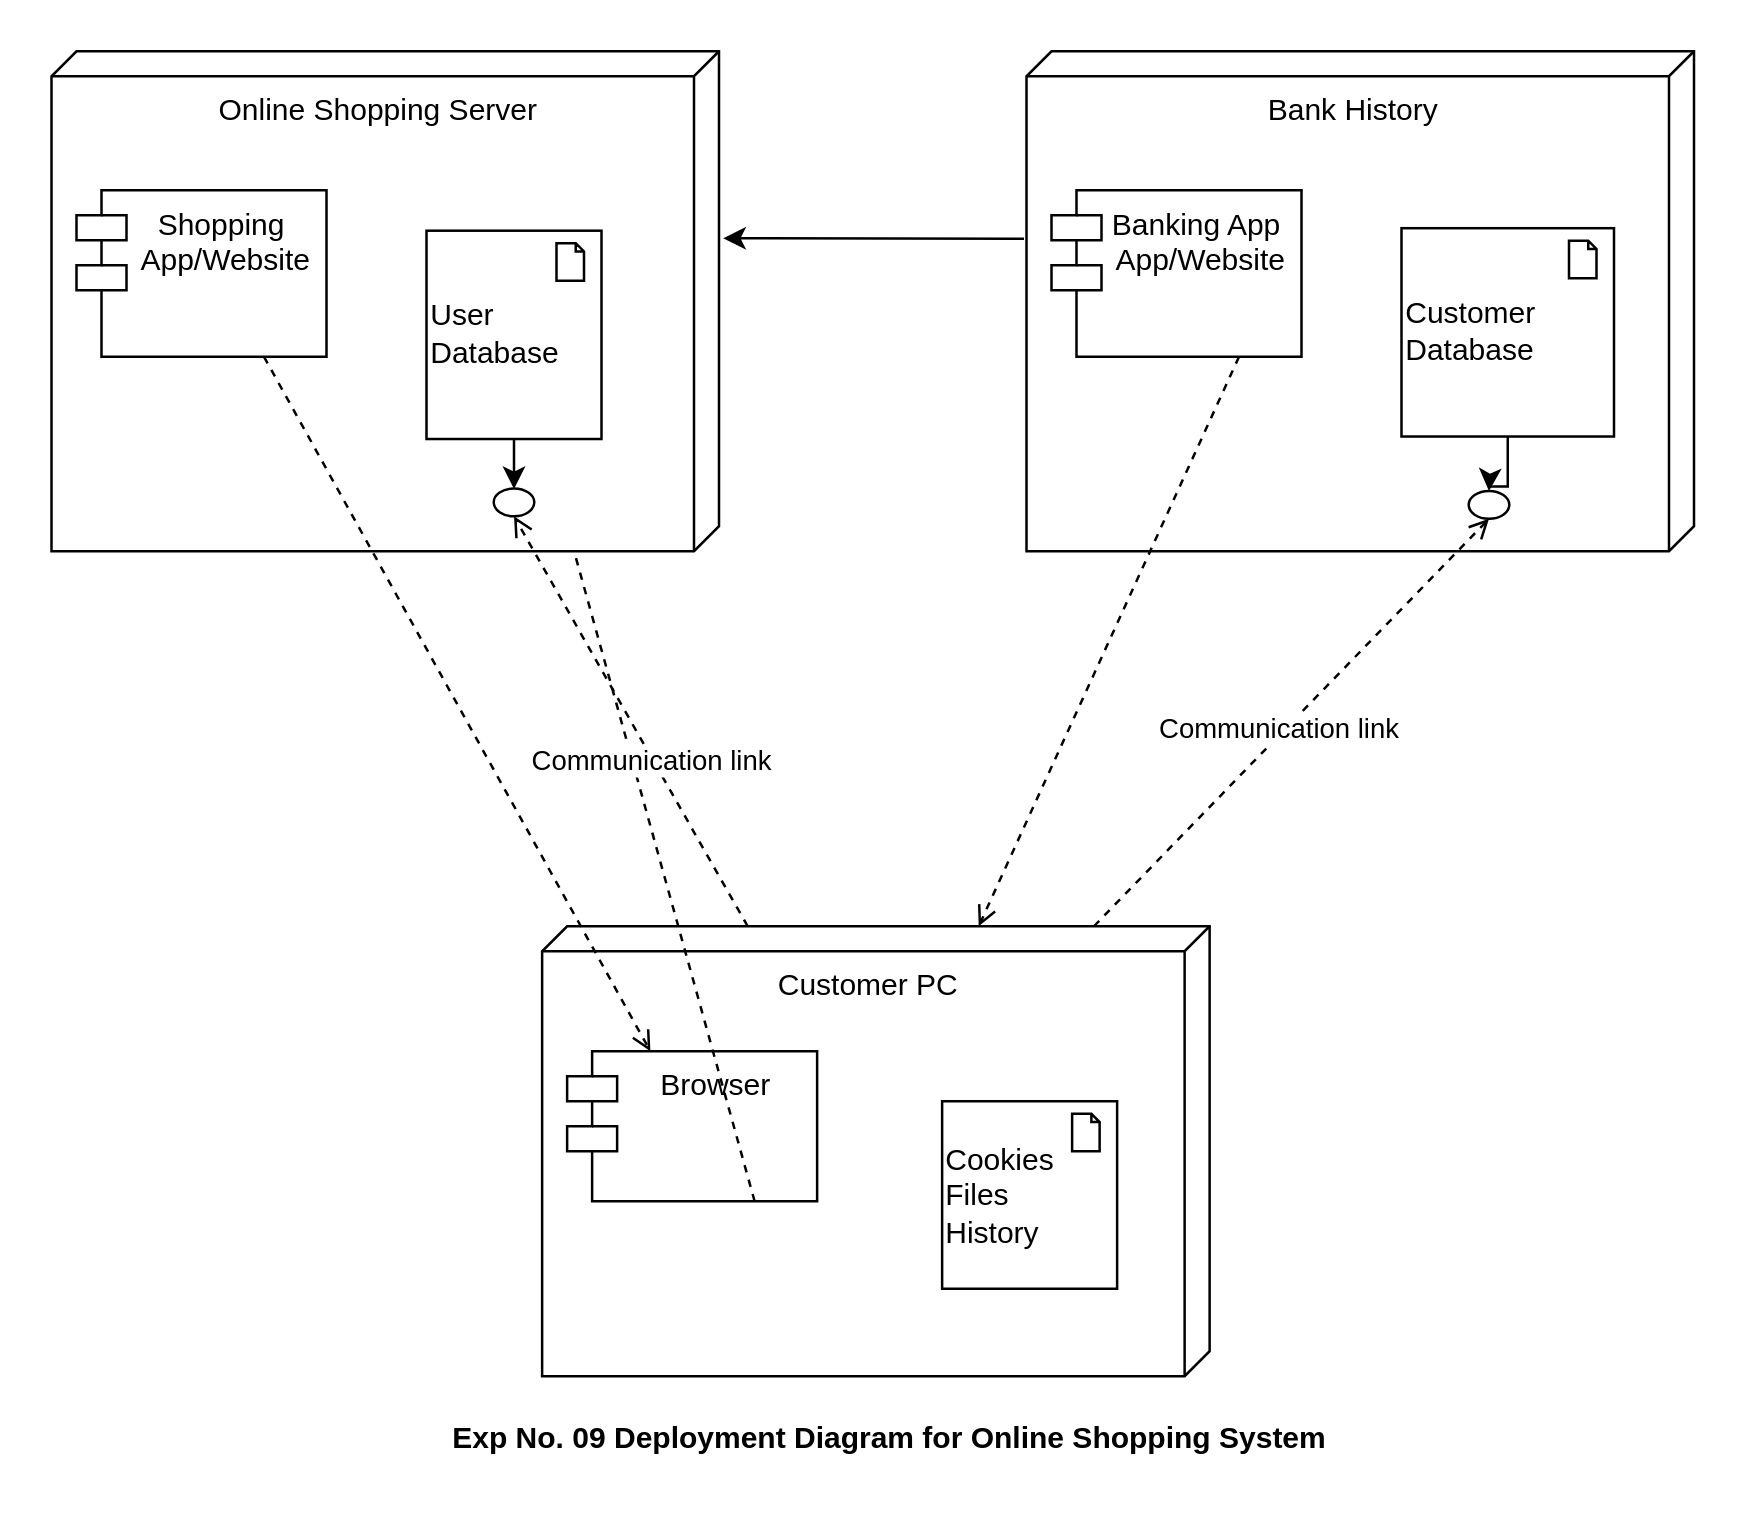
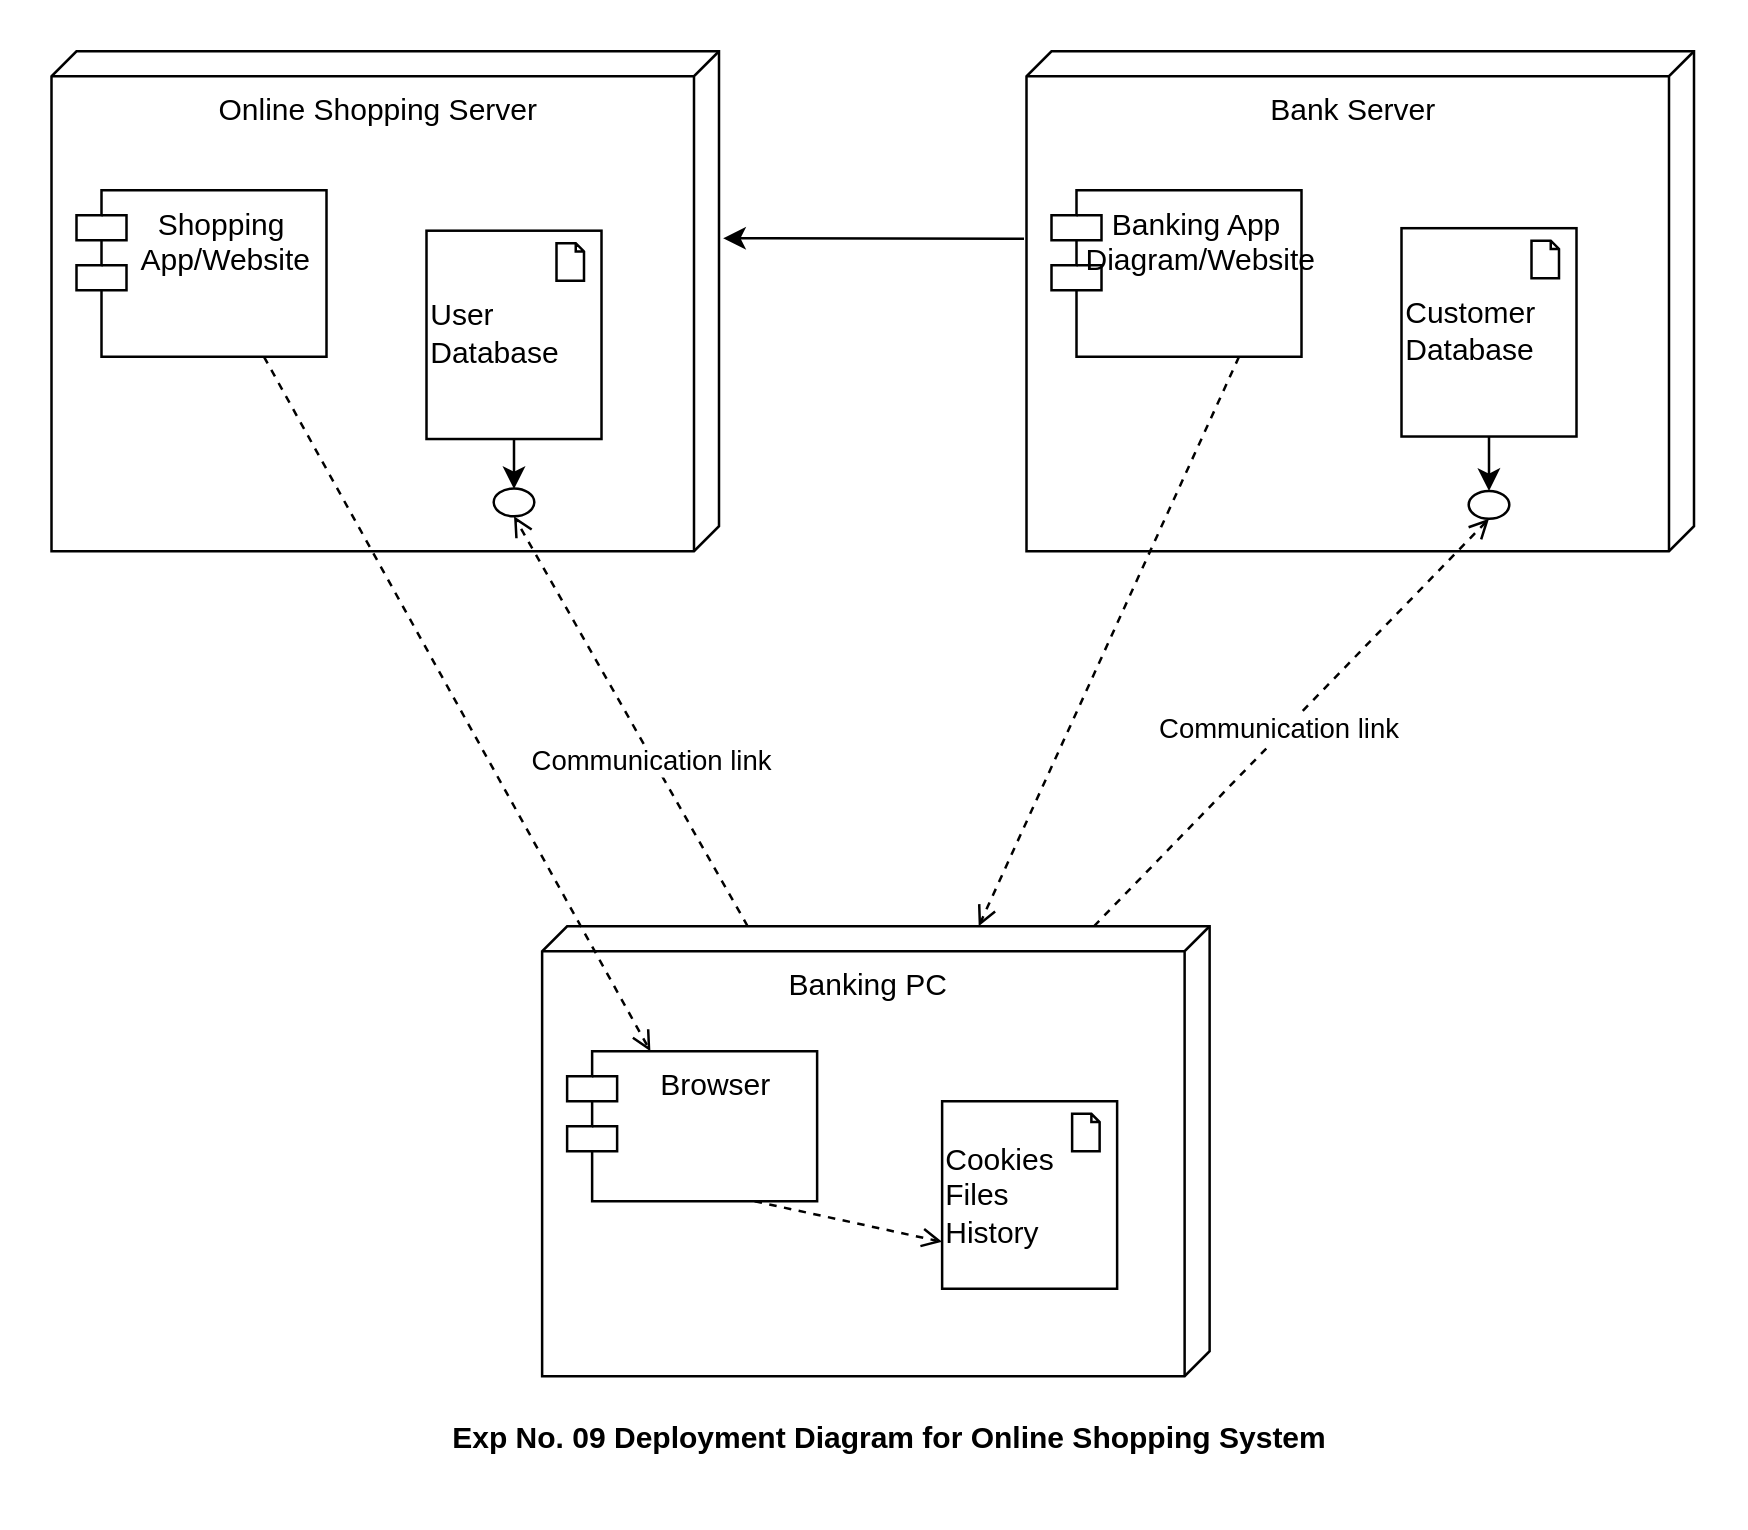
node "Bank History": label "Bank History" -> "Bank Server"
node "Banking App App/Website": label "Banking App App/Website" -> "Banking App Diagram/Website"
node "Customer Database": size 213x208 -> 175x208
node "Customer PC": label "Customer PC" -> "Banking PC"
edge "Browser" -> "User Database": now "Browser" -> "Cookies Files History"
